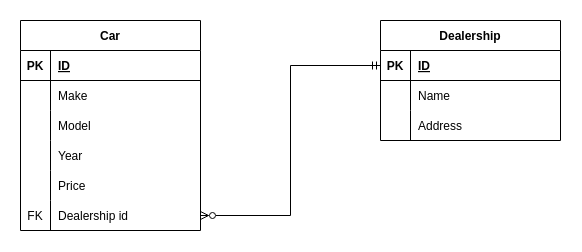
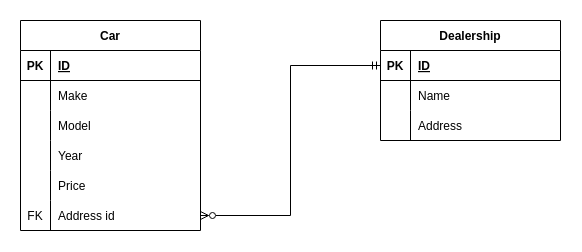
node "Dealership id": label "Dealership id" -> "Address id"
